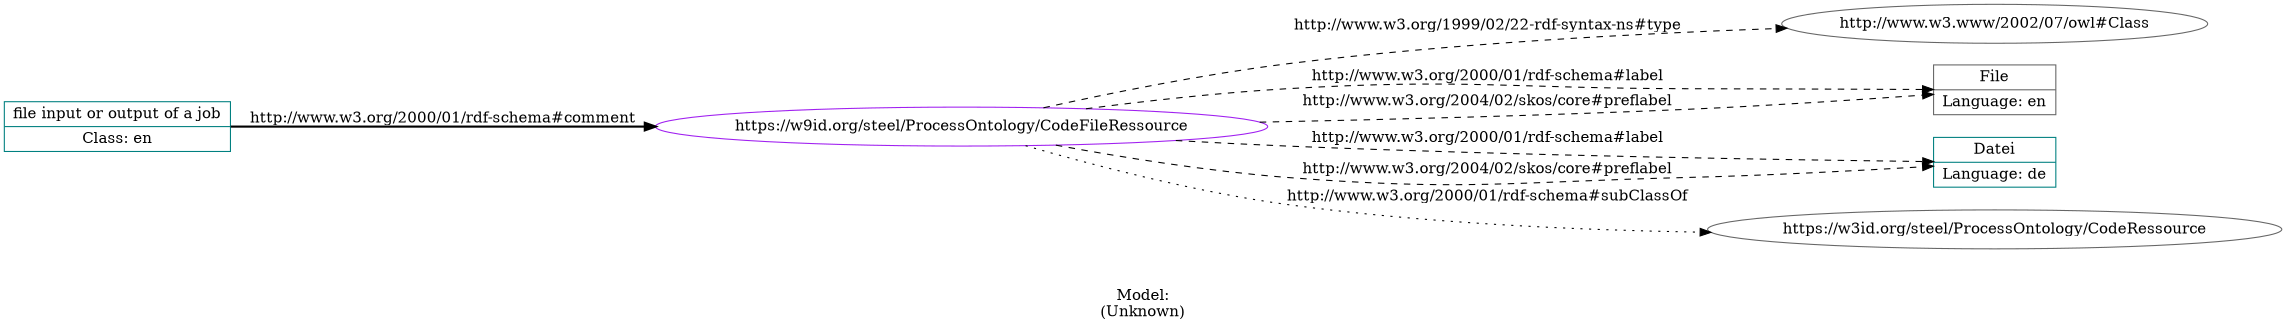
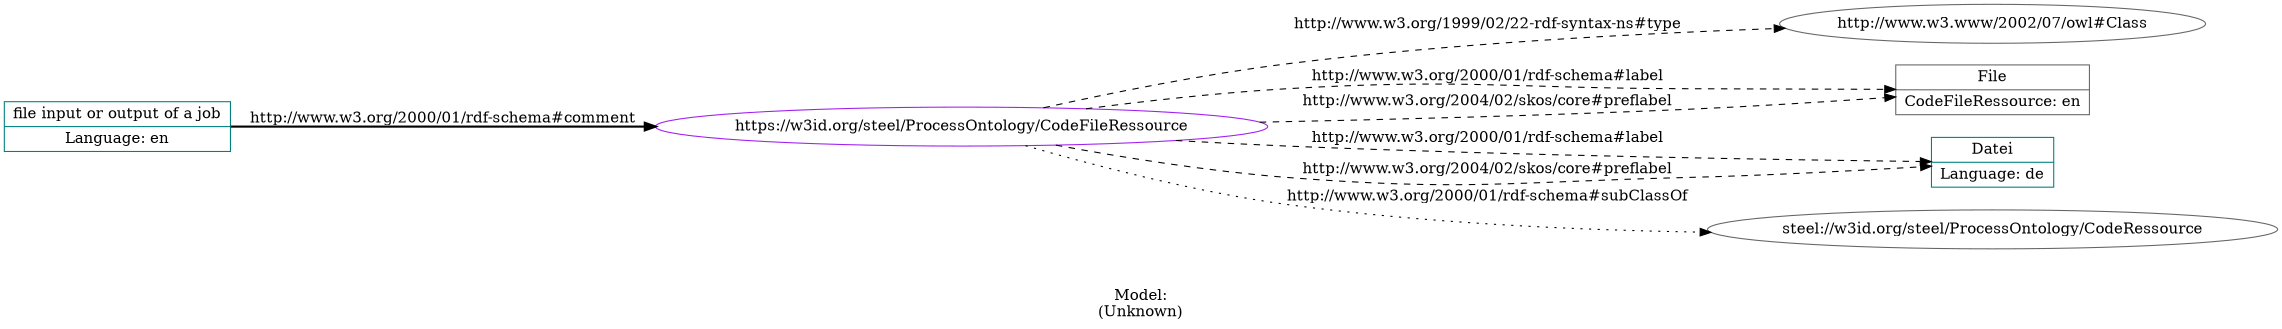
node "File": text "Language: en" -> "CodeFileRessource: en"
node "https://w9id.org/steel/ProcessOntology/CodeFileRessource": label "https://w9id.org/steel/ProcessOntology/CodeFileRessource" -> "https://w3id.org/steel/ProcessOntology/CodeFileRessource"
node "file input or output of a job": text "Class: en" -> "Language: en"
node "https://w3id.org/steel/ProcessOntology/CodeRessource": label "https://w3id.org/steel/ProcessOntology/CodeRessource" -> "steel://w3id.org/steel/ProcessOntology/CodeRessource"
